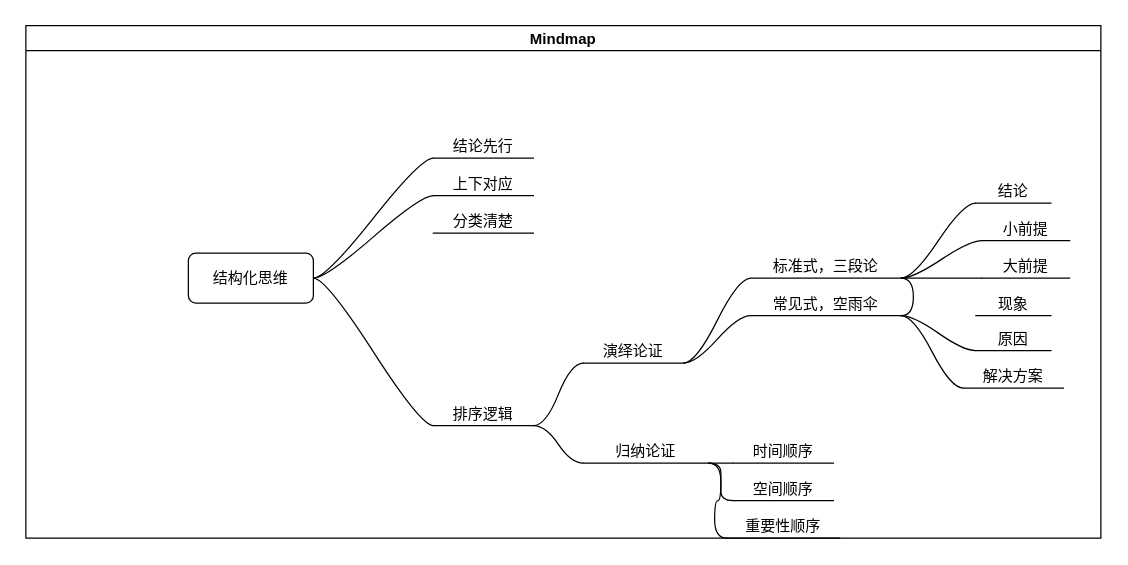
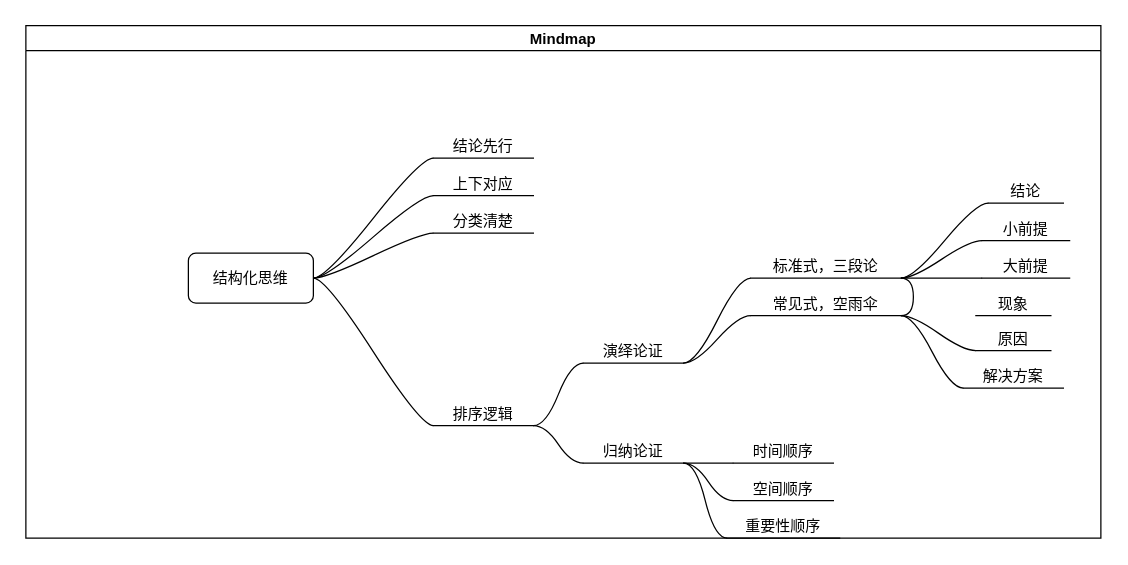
node "结论": moved (1013, 191) -> (1026, 191)
edge "分类清楚" -- "结构化思维": added
node "归纳论证": size 125x25 -> 100x25
